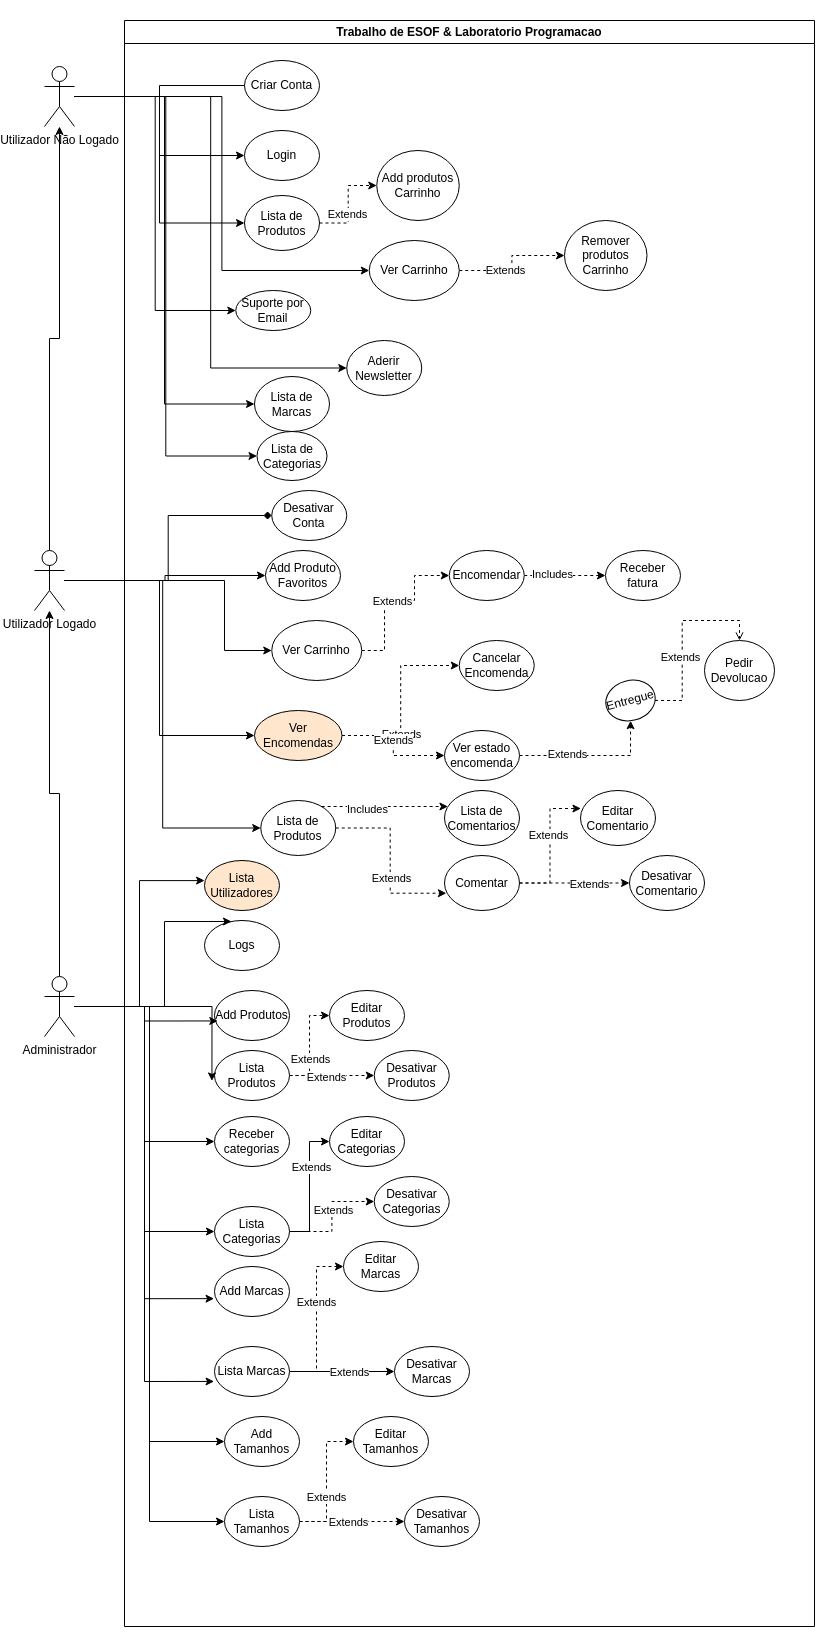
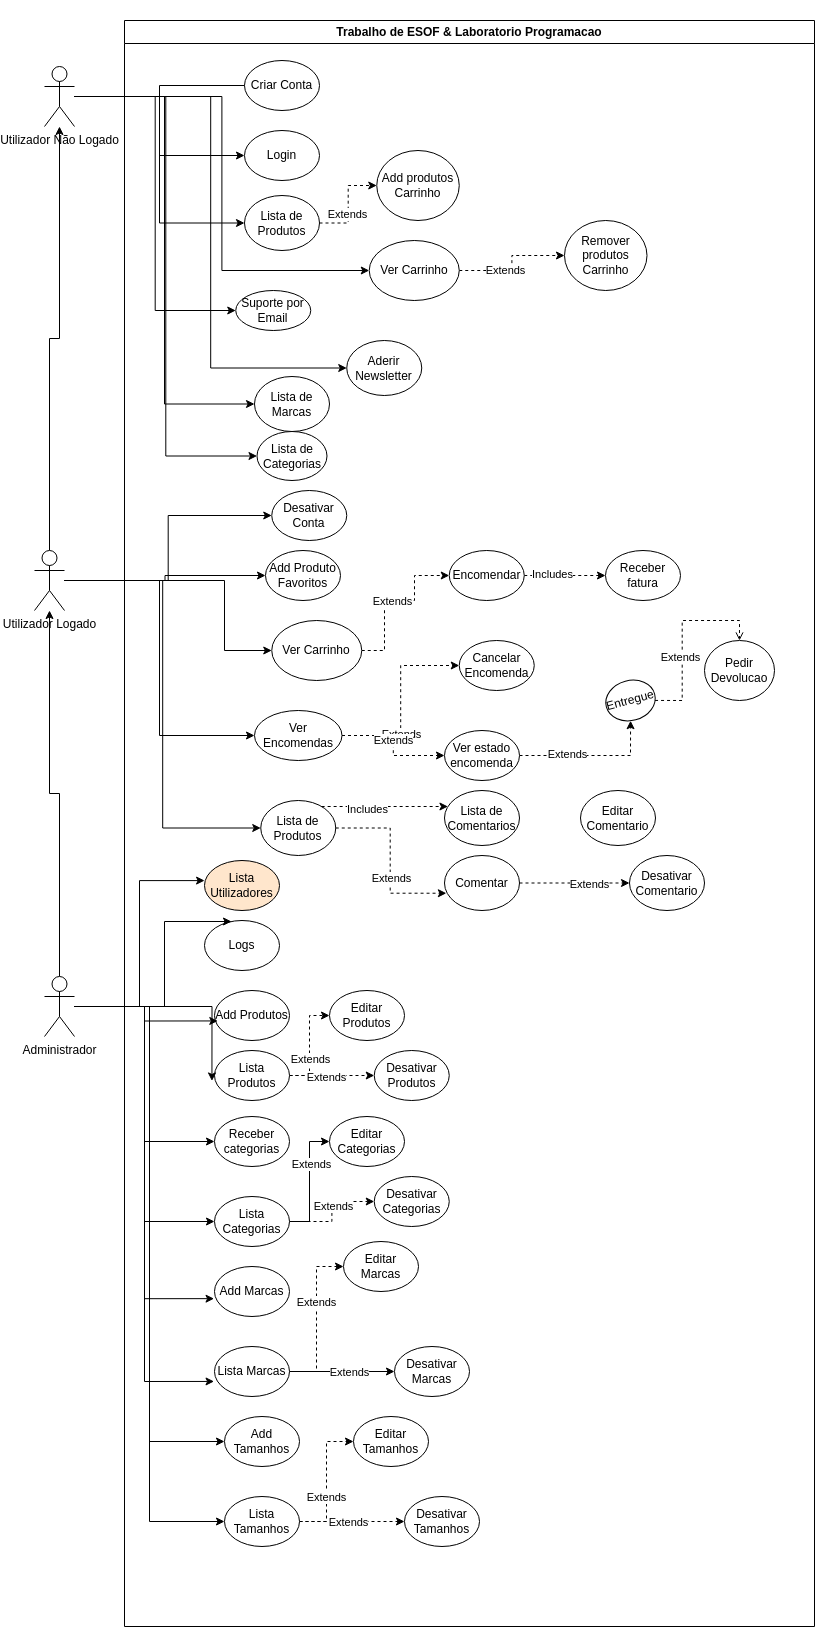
edge "Utilizador Logado" -> "Desativar Conta": arrowhead diamond -> classic
node "Ver Encomendas": fillcolor #ffe6cc -> #ffffff
edge "Comentar" -> "Editar Comentario": removed, label "Extends"
node "Lista Categorias": moved (252, 1232) -> (252, 1222)
